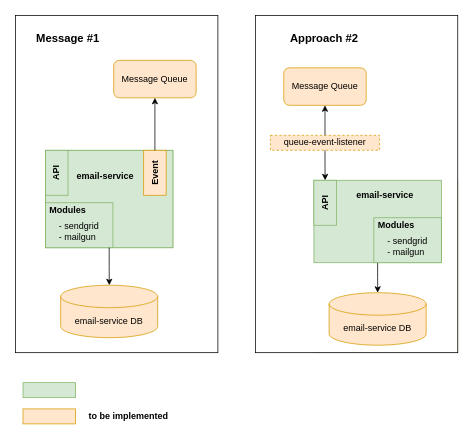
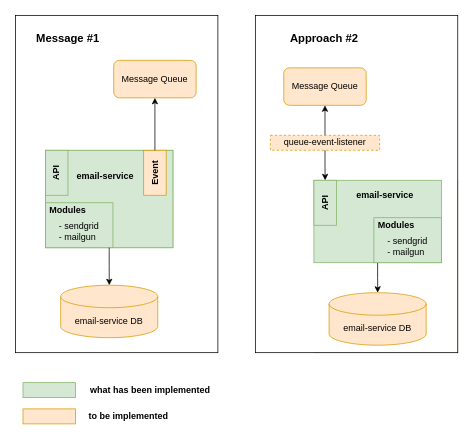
node "what has been implemented": added
